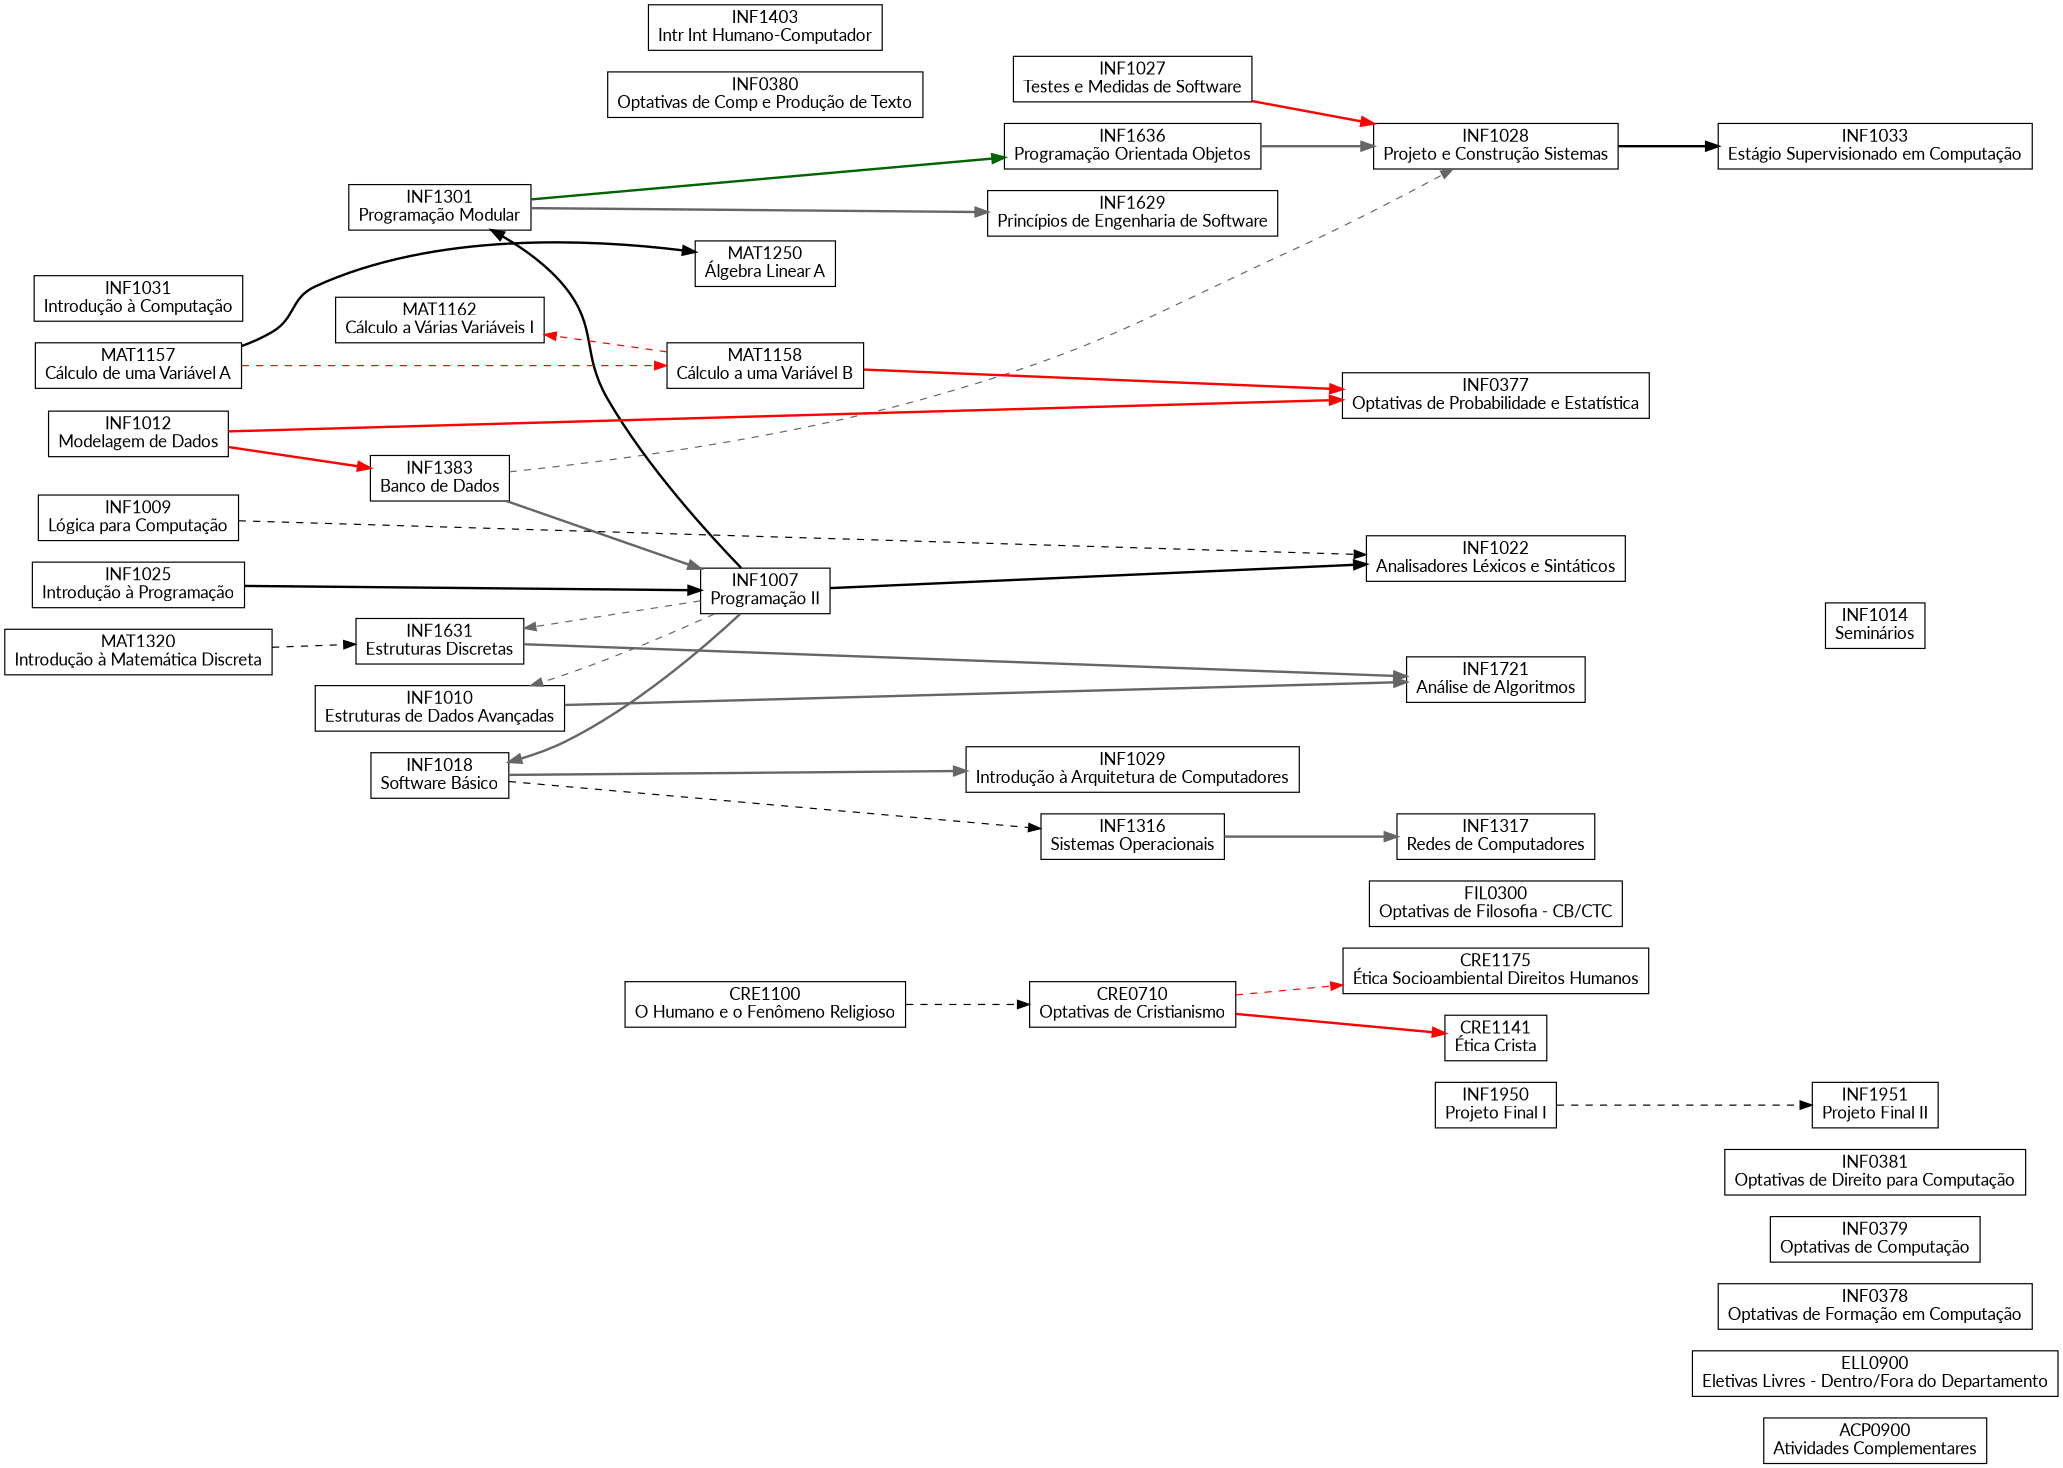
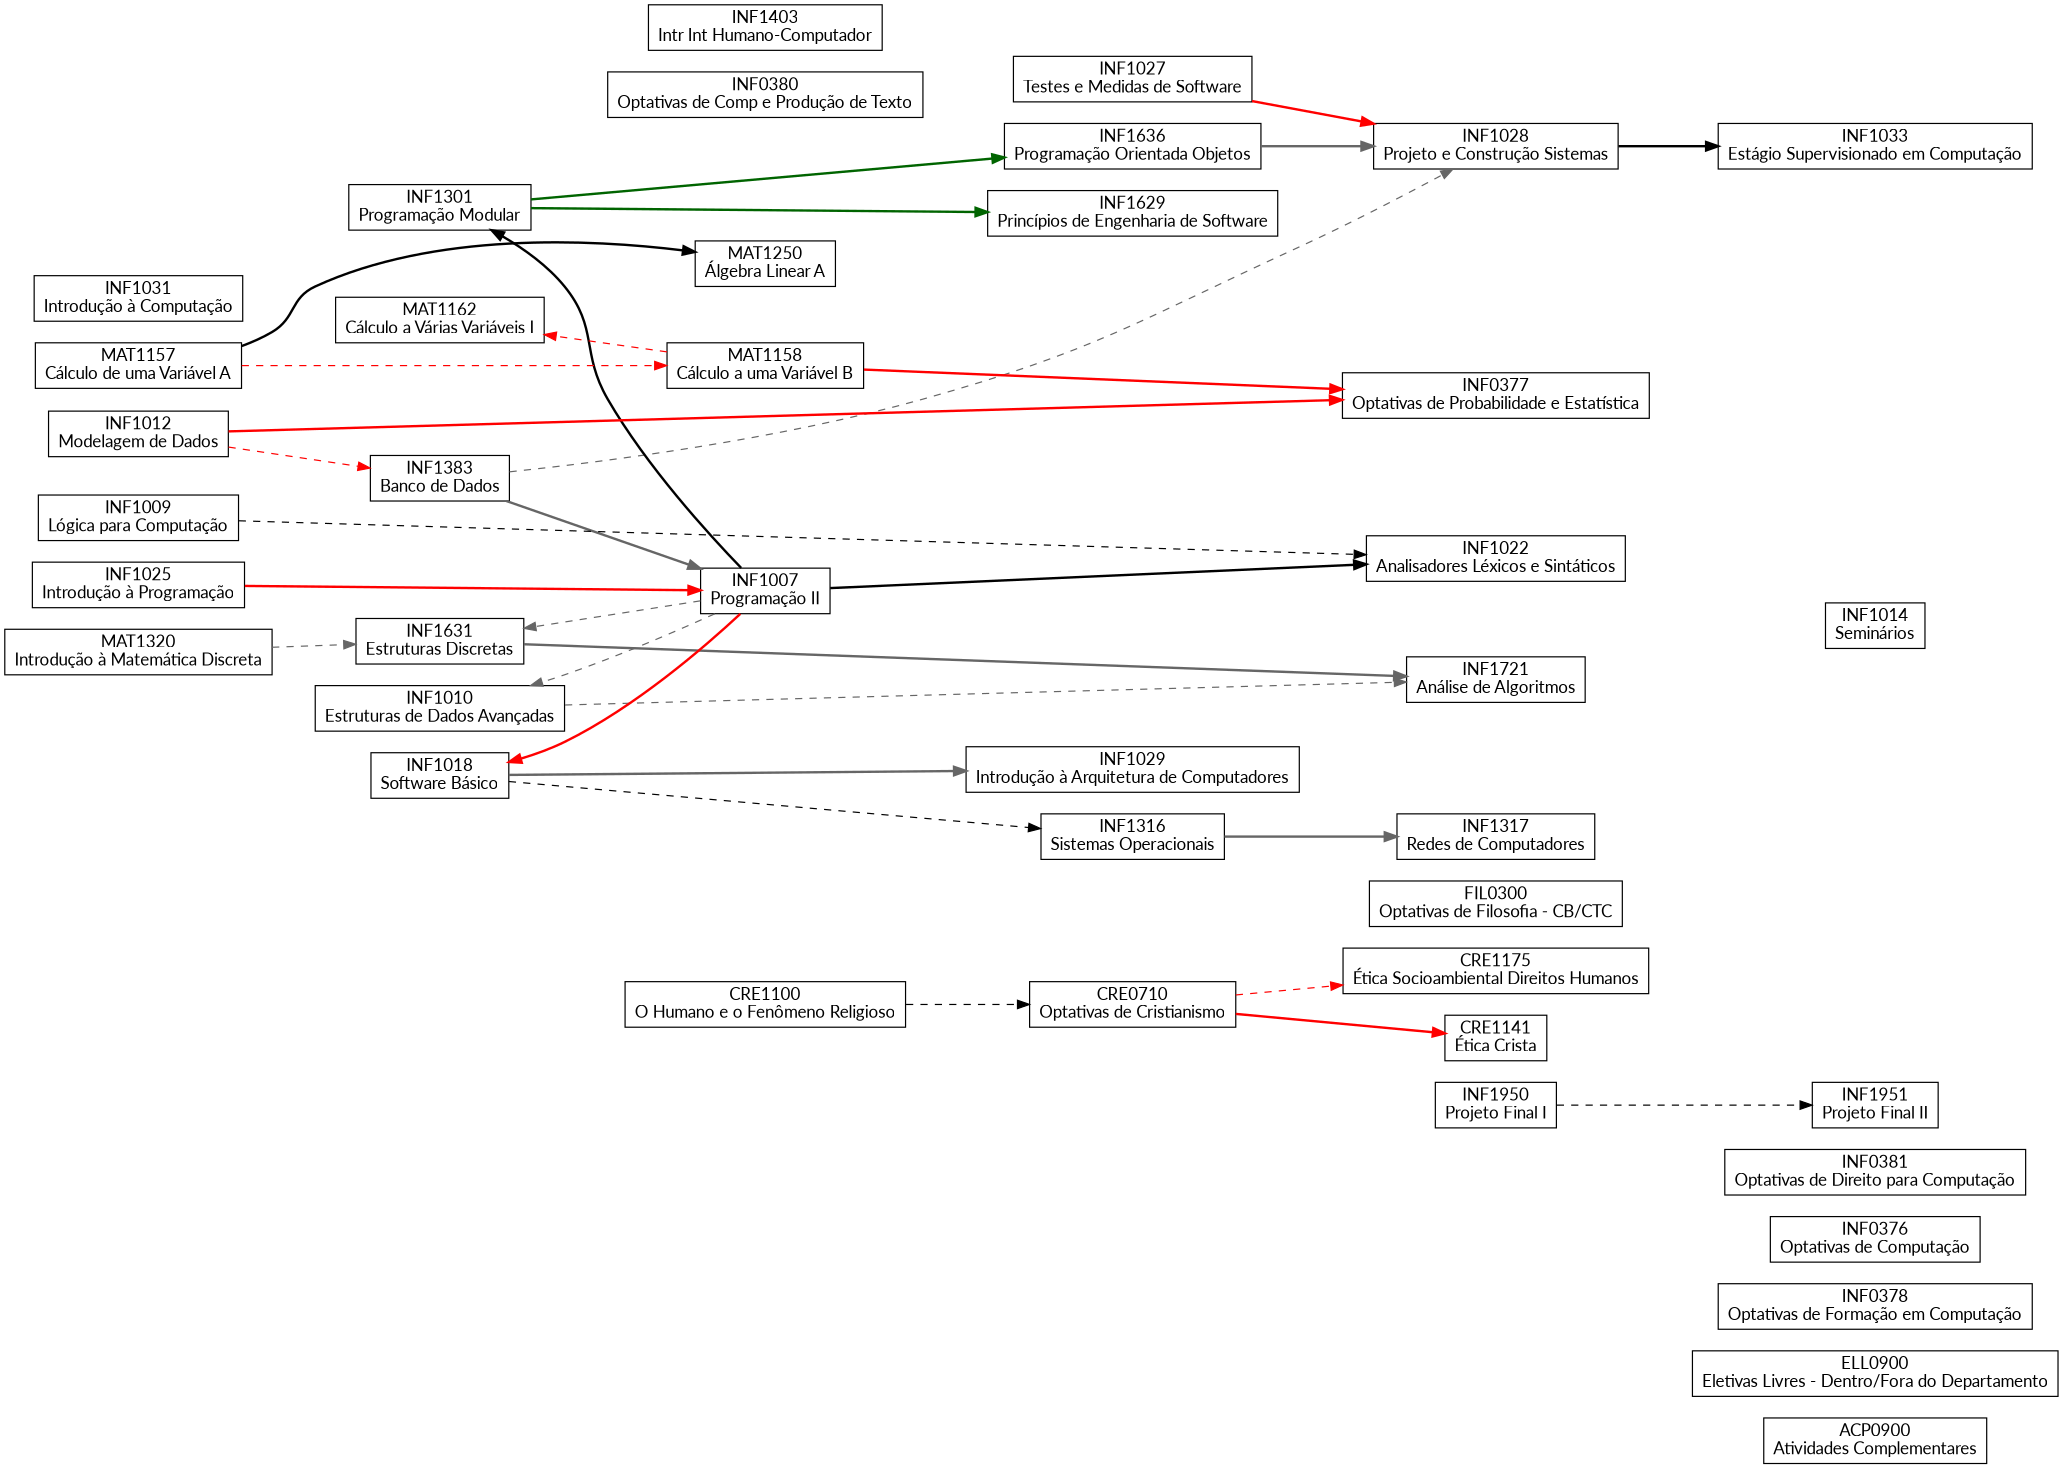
edge "INF1301 Programação Modular" -> "INF1629 Princípios de Engenharia de Software": color gray40 -> darkgreen
edge "INF1012 Modelagem de Dados" -> "INF1383 Banco de Dados": style bold -> dashed
edge "INF1025 Introdução à Programação" -> "INF1007 Programação II": color black -> red
edge "MAT1320 Introdução à Matemática Discreta" -> "INF1631 Estruturas Discretas": color black -> gray40
edge "INF1007 Programação II" -> "INF1018 Software Básico": color gray40 -> red
edge "INF1010 Estruturas de Dados Avançadas" -> "INF1721 Análise de Algoritmos": style bold -> dashed
node "INF0379 Optativas de Computação": label "INF0379 Optativas de Computação" -> "INF0376 Optativas de Computação"
